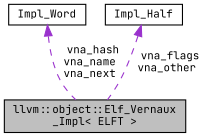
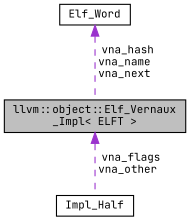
node "Impl_Word": label "Impl_Word" -> "Elf_Word"
edge "llvm::object::Elf_Vernaux _Impl< ELFT >" -> "Impl_Half": reversed
